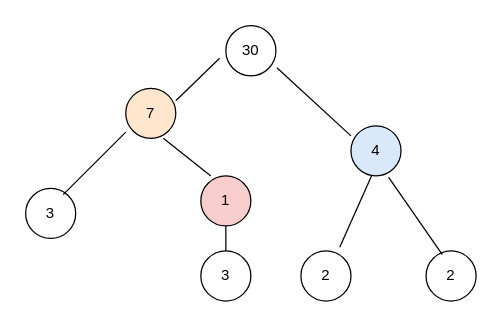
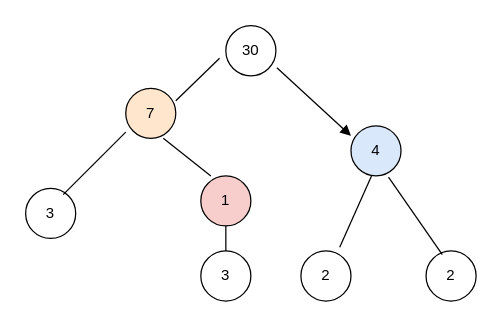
edge "30" -- "4": arrowhead none -> block
